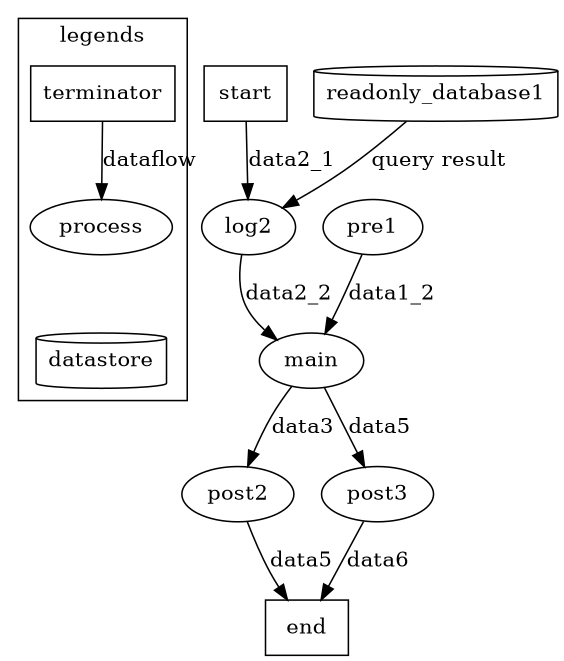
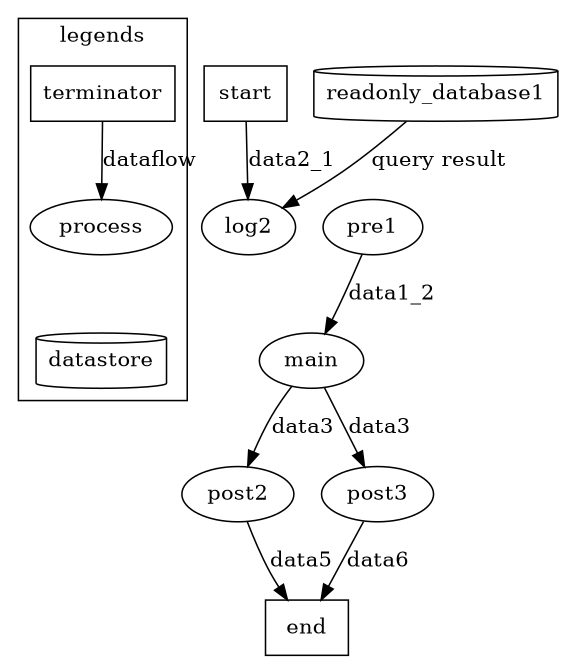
edge "log2" -> "main": removed, label "data2_2"
edge "main" -> "post3": label "data5" -> "data3"
